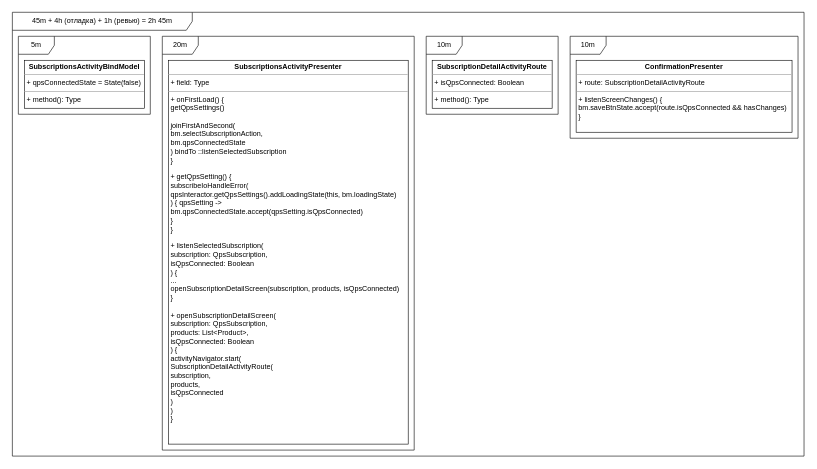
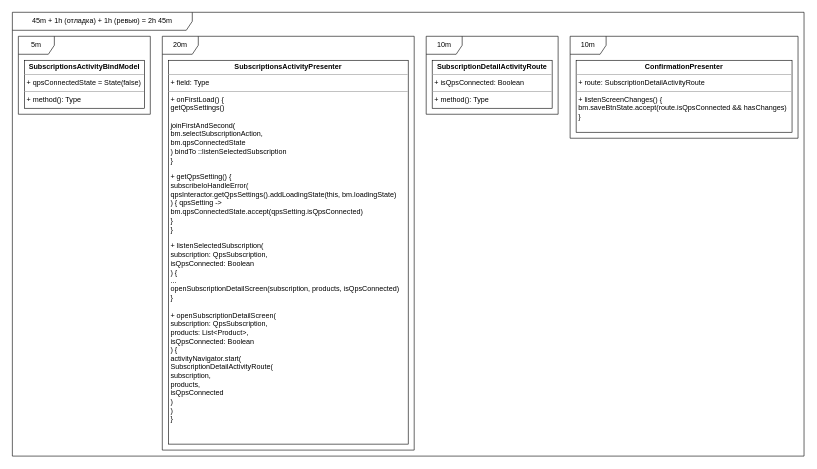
node "45m + 4h (отладка) + 1h (ревью) = 2h 45m": label "45m + 4h (отладка) + 1h (ревью) = 2h 45m" -> "45m + 1h (отладка) + 1h (ревью) = 2h 45m"
